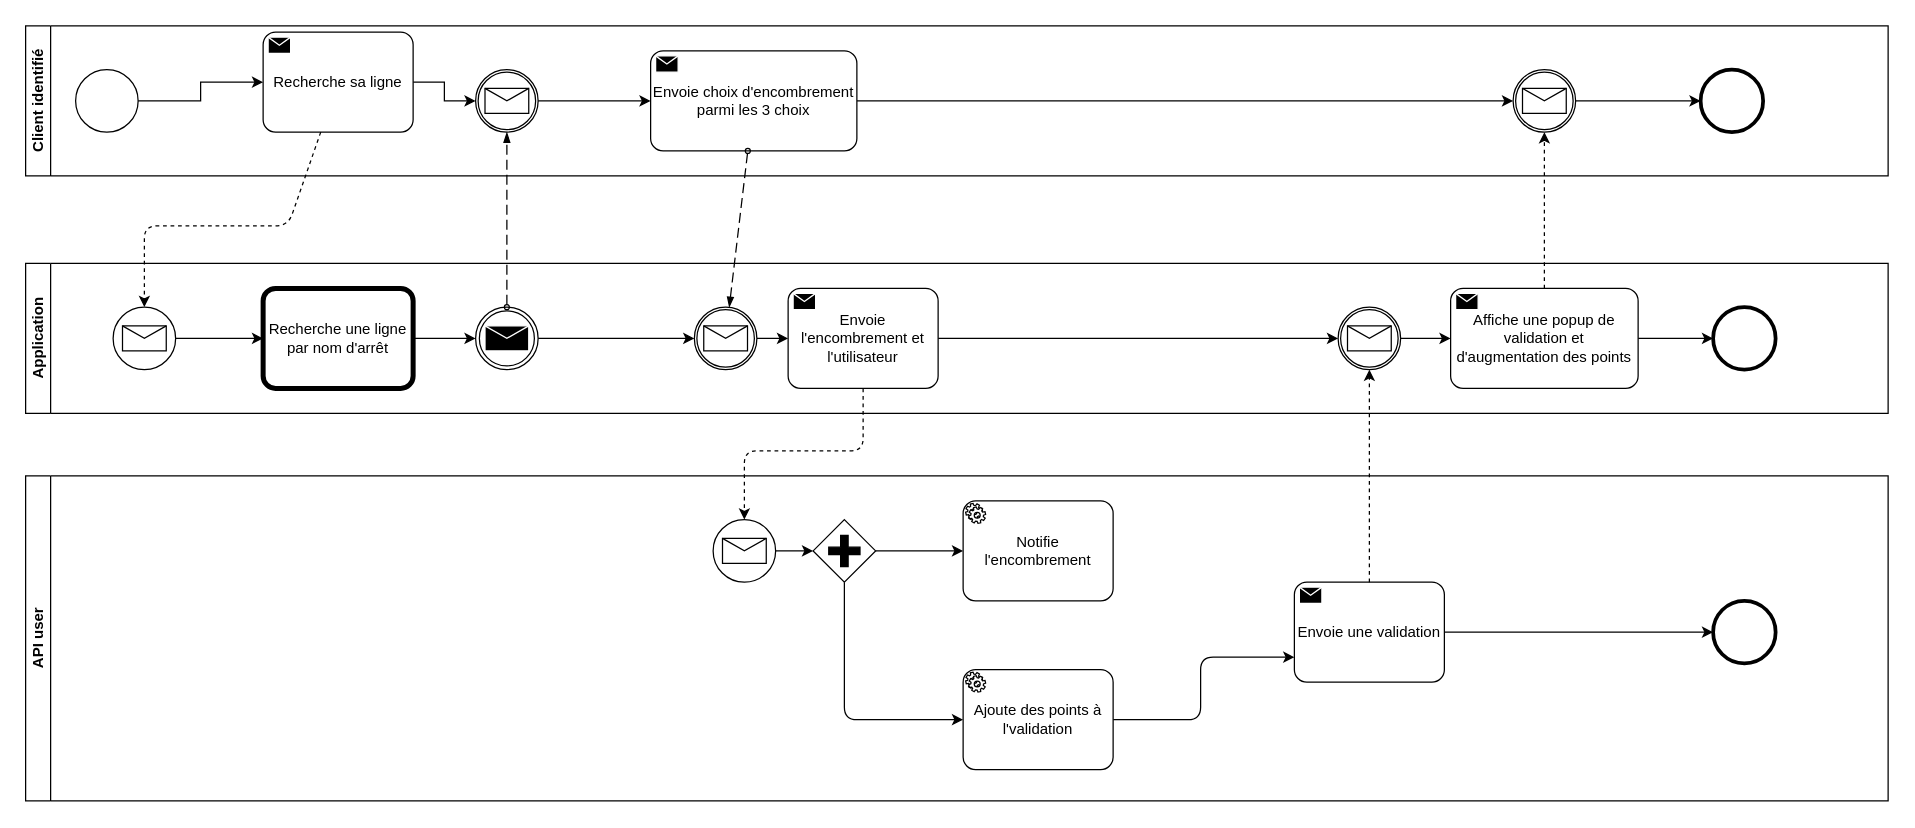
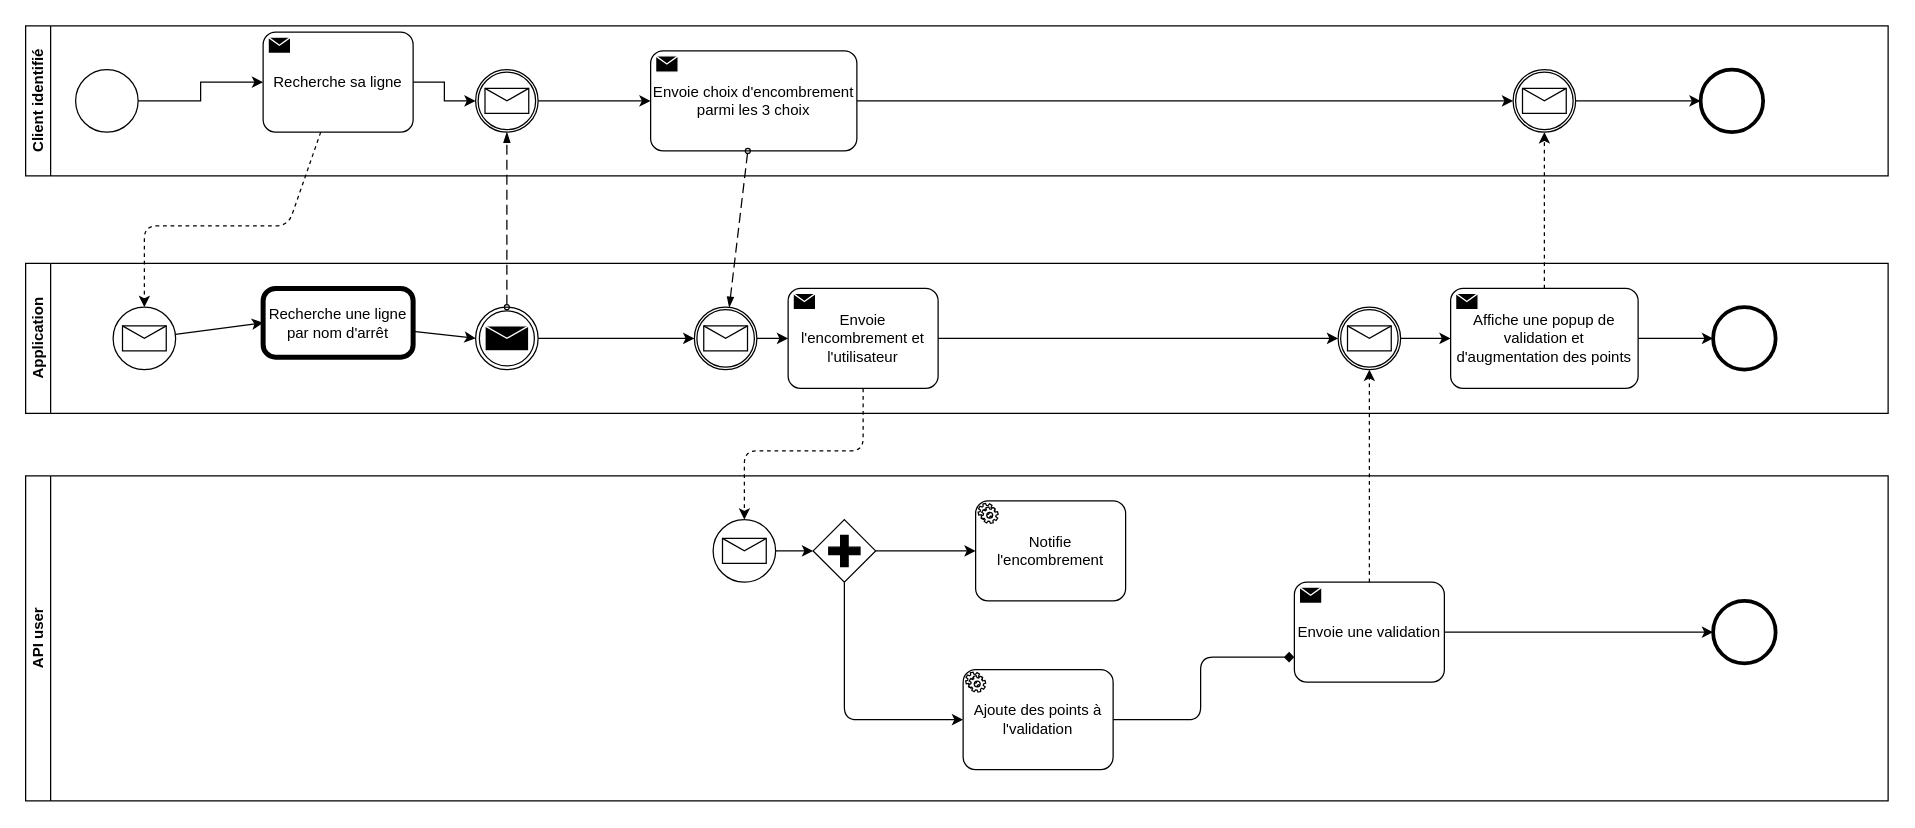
node "Recherche une ligne par nom d'arrêt": size 150x100 -> 150x69
node "Notifie l'encombrement": moved (1038, 551) -> (1051, 551)
edge "Ajoute des points à l'validation" -> "Envoie une validation": arrowhead classic -> diamond
